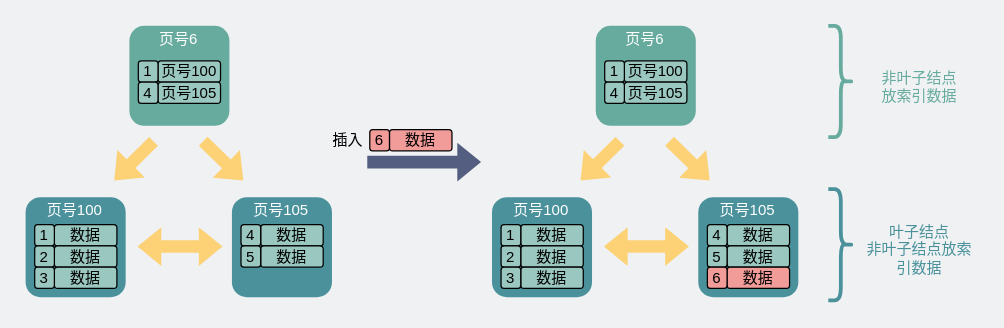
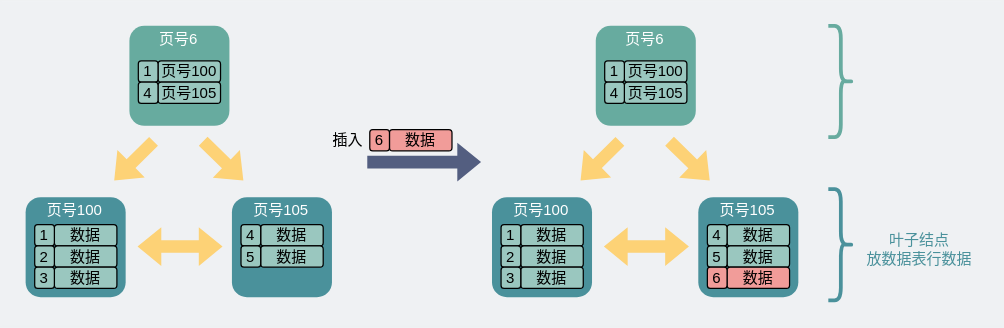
node "非叶子结点放索引数据": removed
node "叶子结点 非叶子结点放索引数据": label "叶子结点 非叶子结点放索引数据" -> "叶子结点 放数据表行数据"
